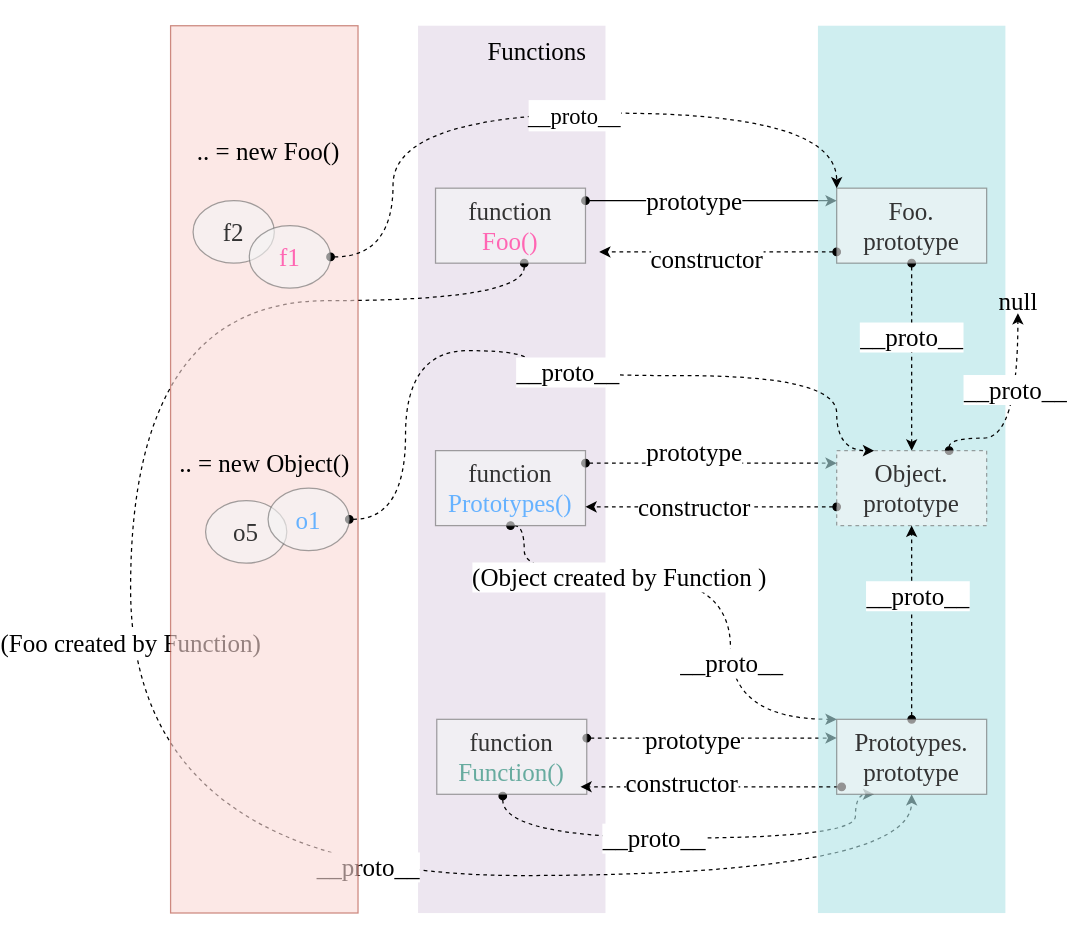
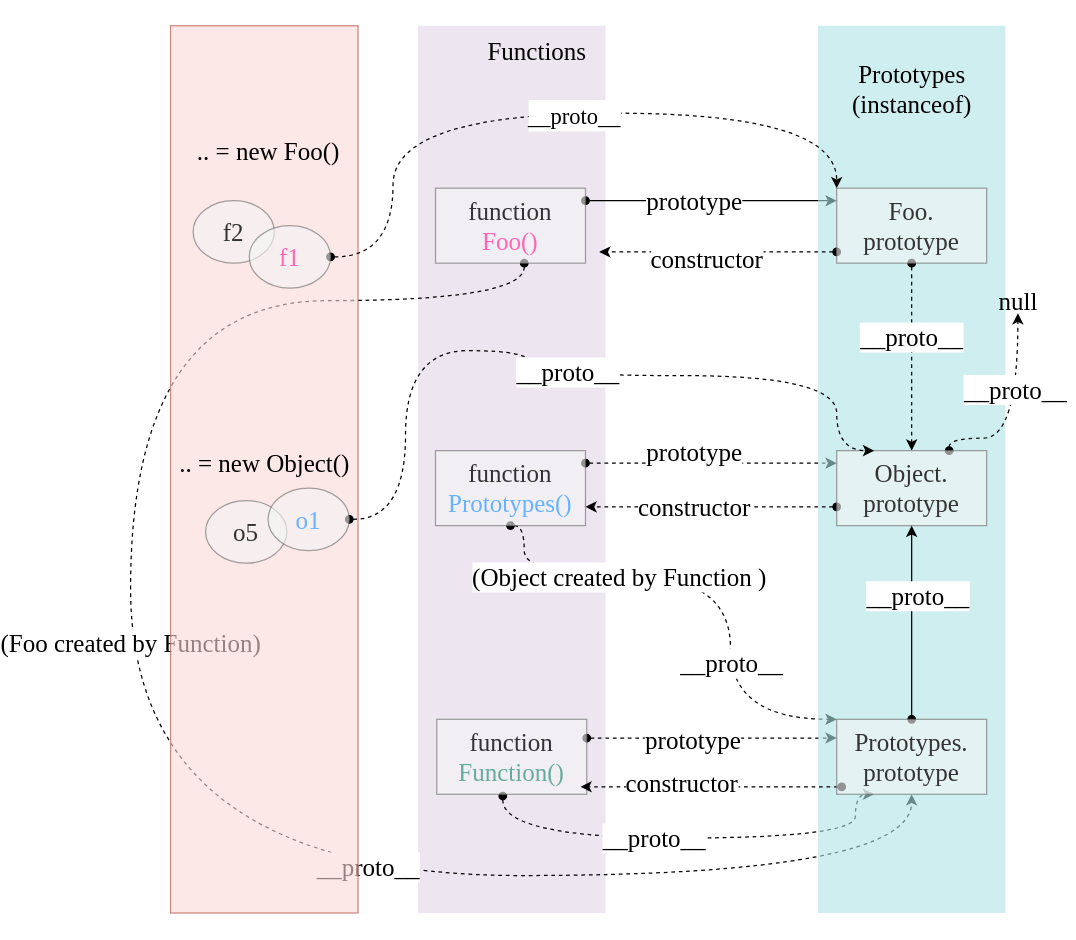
node "Prototypes (instanceof)": added
node "Object. prototype": style dashed -> solid
edge "Object. prototype" -- "Prototypes. prototype": style dashed -> solid
